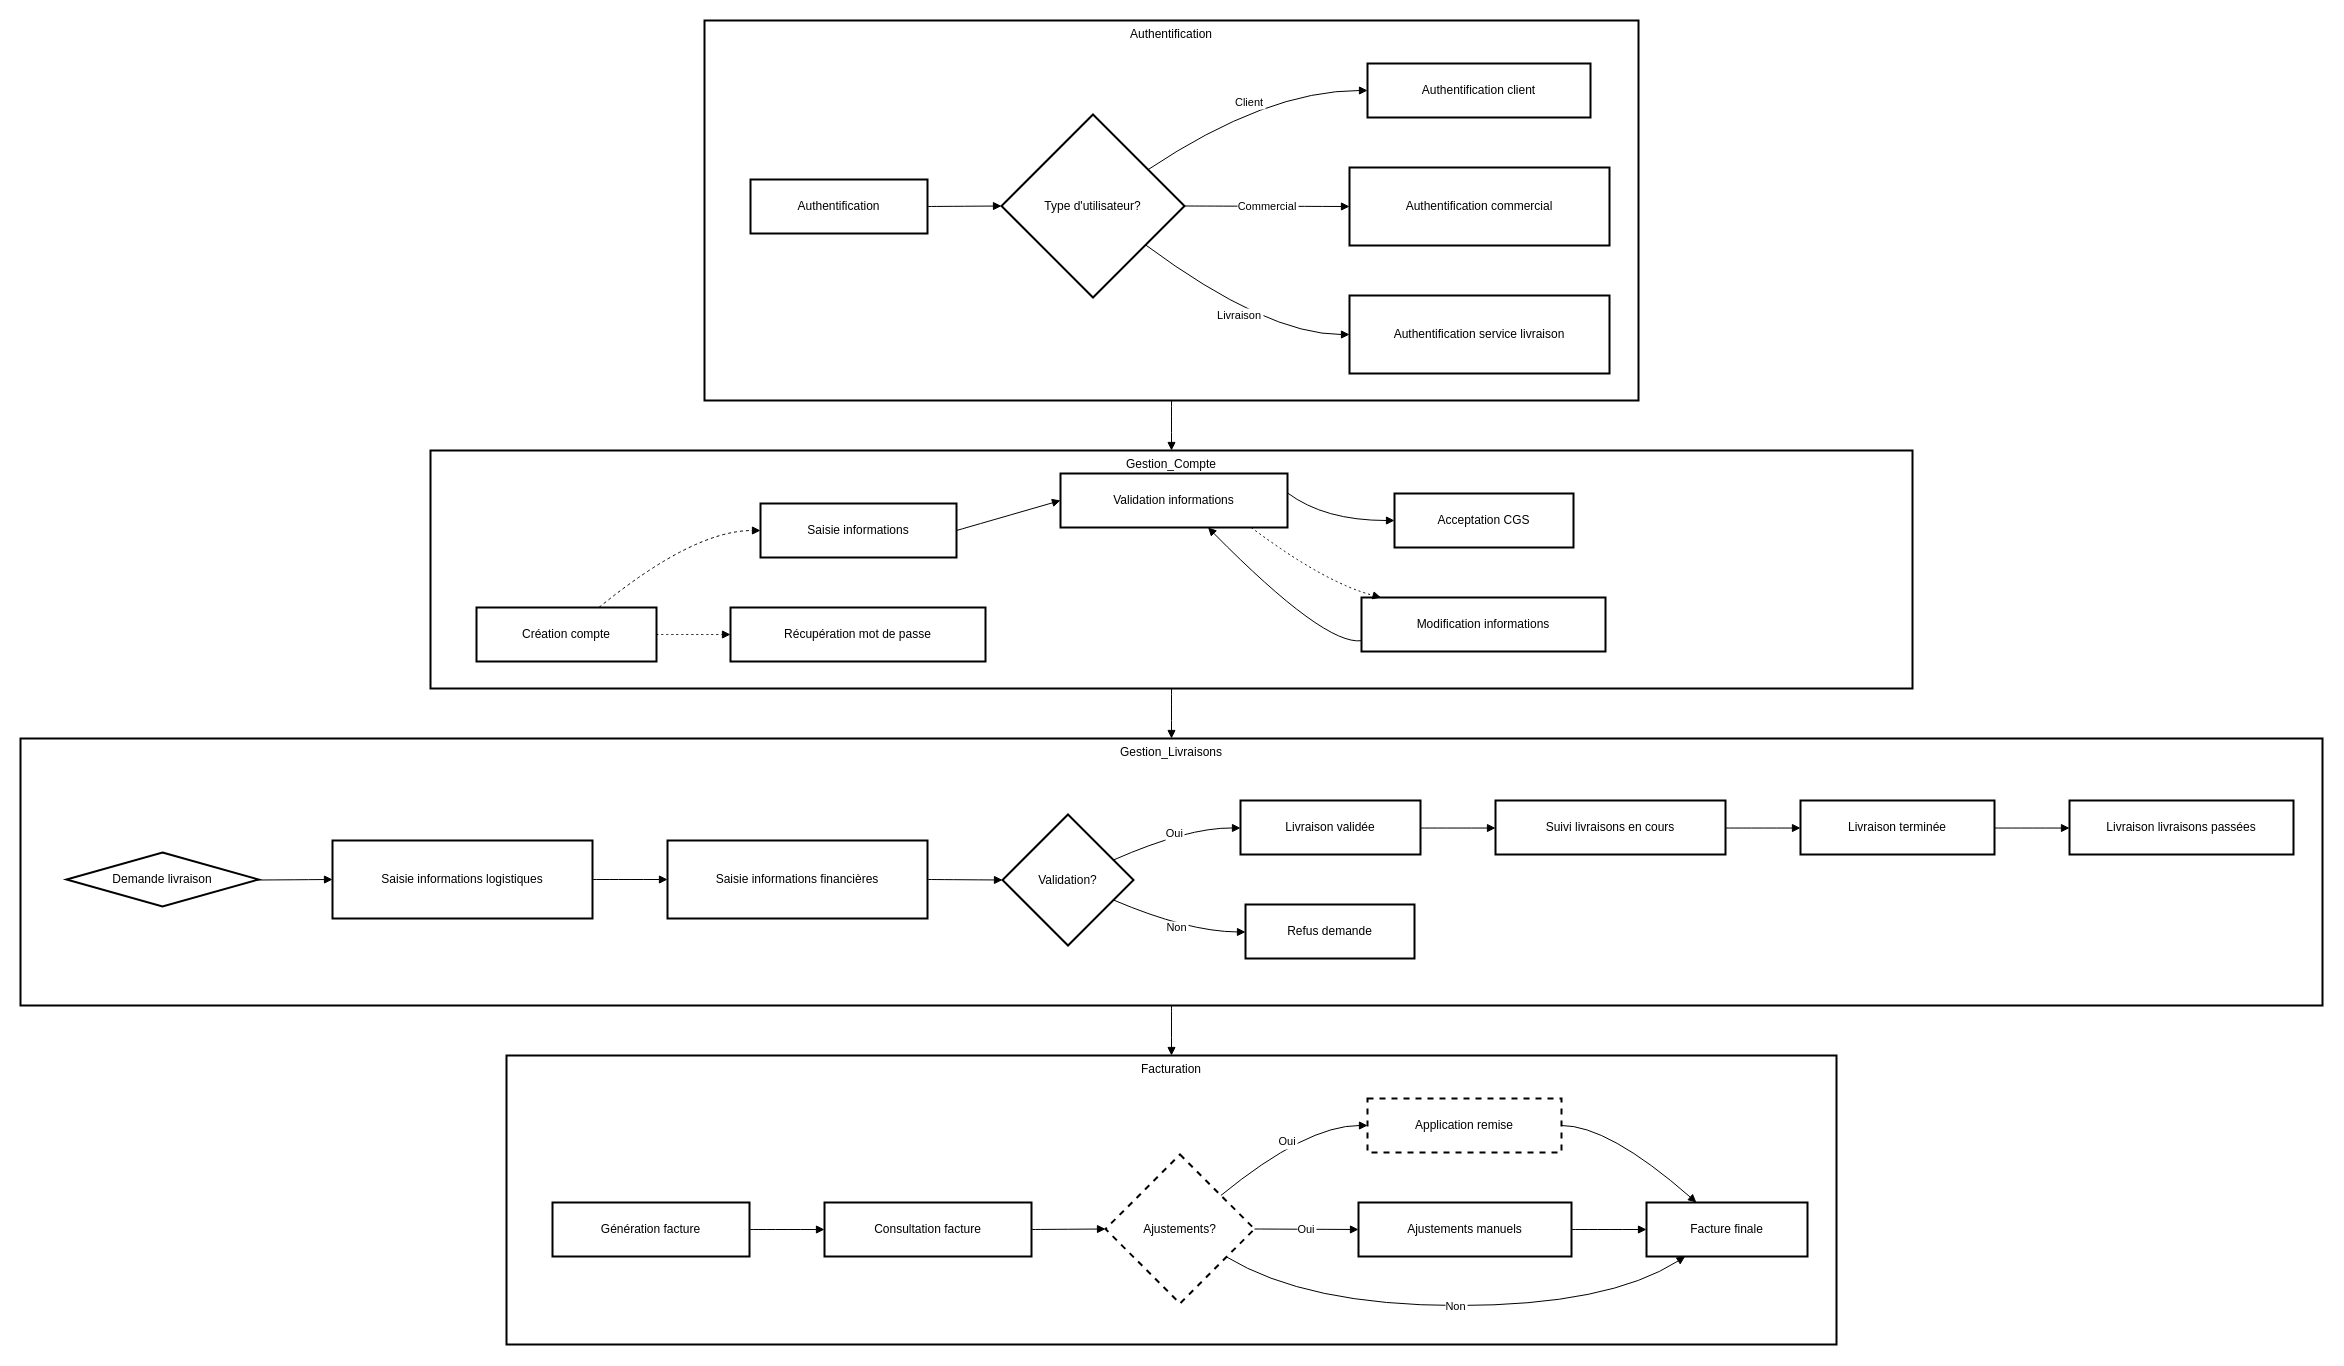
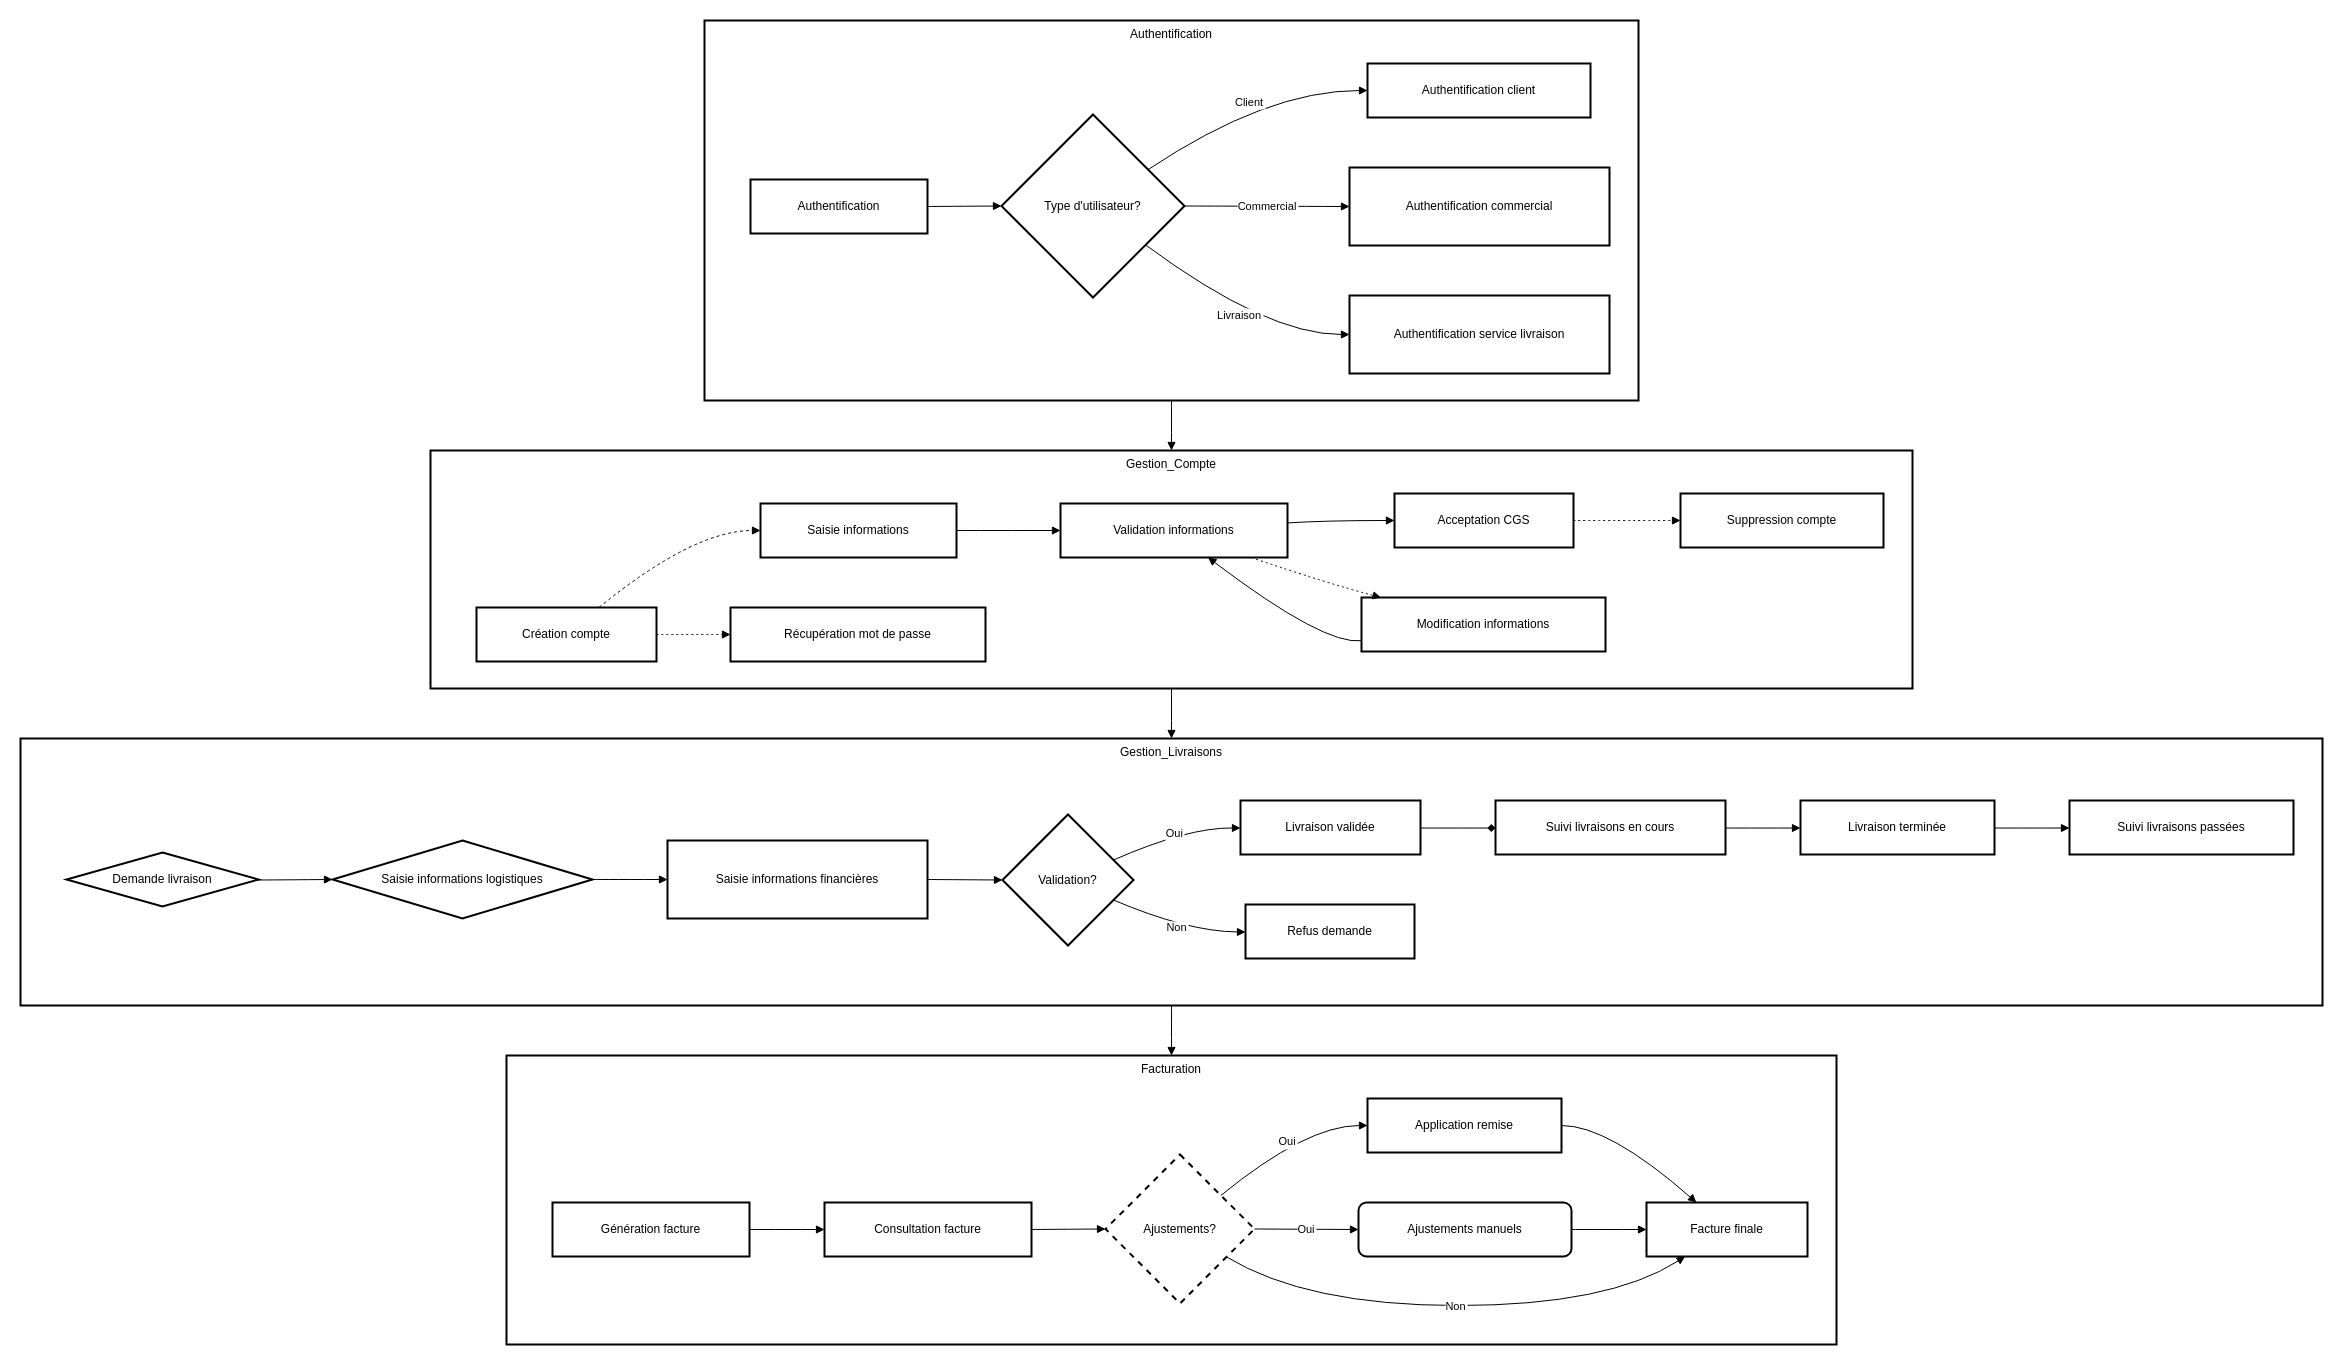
node "Validation informations": moved (1174, 501) -> (1174, 531)
edge "Acceptation CGS" -> "Suppression compte": added
node "Suppression compte": added
edge "Livraison validée" -> "Suivi livraisons en cours": arrowhead block -> diamond
node "Livraison livraisons passées": label "Livraison livraisons passées" -> "Suivi livraisons passées"
node "Saisie informations logistiques": shape rectangle -> diamond
node "Application remise": style dashed -> solid
node "Ajustements manuels": shape rectangle -> rounded rectangle
